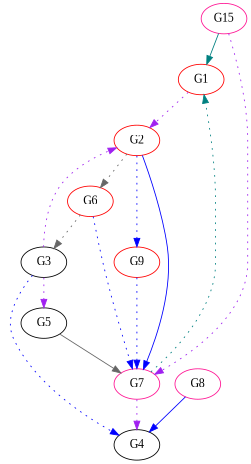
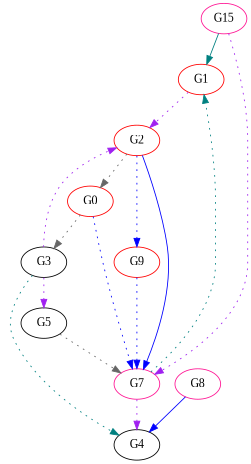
node "G6": label "G6" -> "G0"
edge "G5" -> "G7": style solid -> dotted
edge "G3" -> "G4": color blue -> teal
